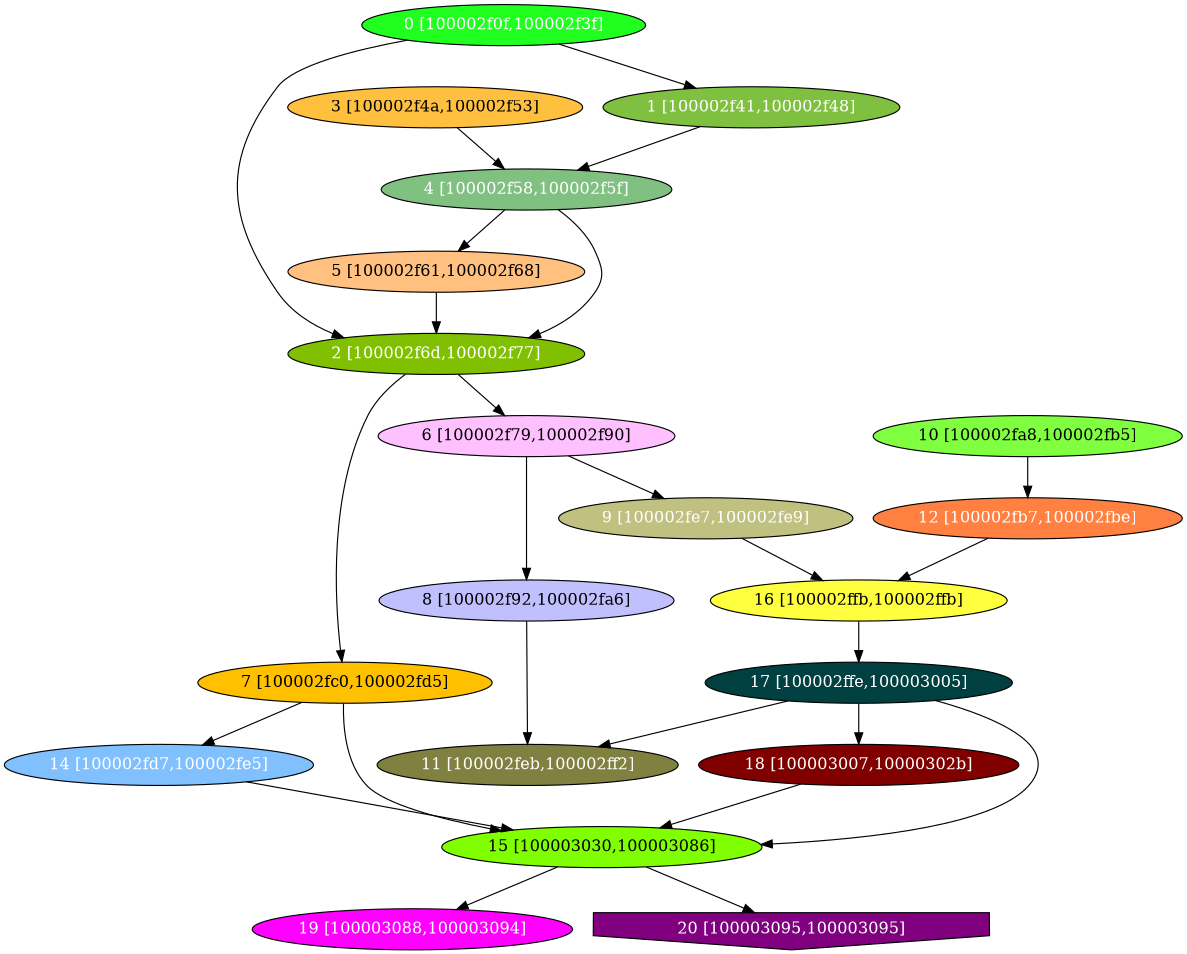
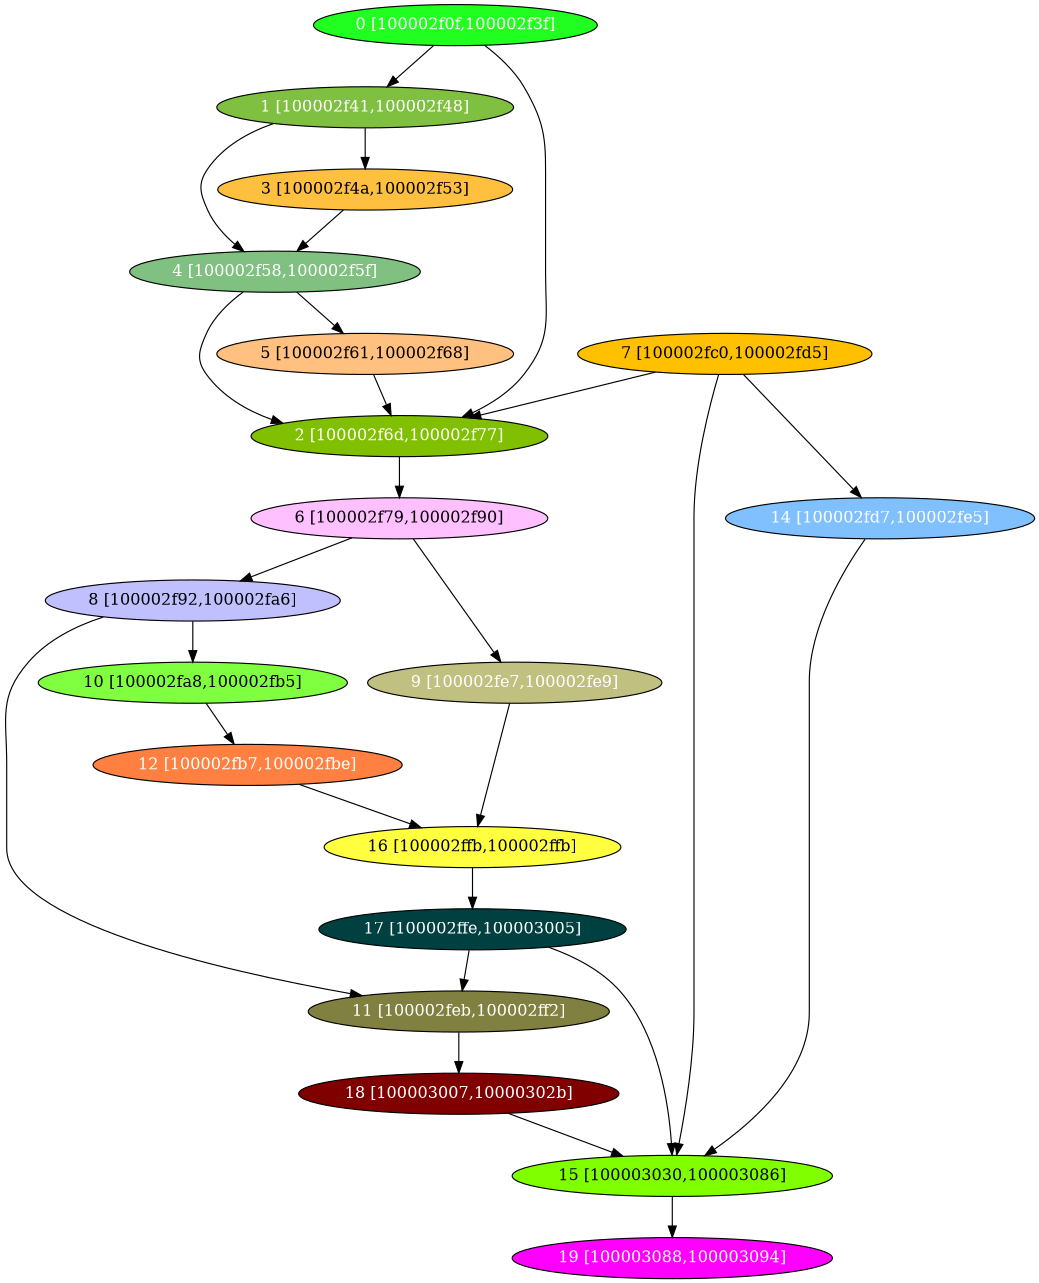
edge "1 [100002f41,100002f48]" -> "3 [100002f4a,100002f53]": added
edge "2 [100002f6d,100002f77]" -> "7 [100002fc0,100002fd5]": reversed
edge "8 [100002f92,100002fa6]" -> "10 [100002fa8,100002fb5]": added
edge "17 [100002ffe,100003005]" -> "18 [100003007,10000302b]": now "11 [100002feb,100002ff2]" -> "18 [100003007,10000302b]"
node "20 [100003095,100003095]": removed
